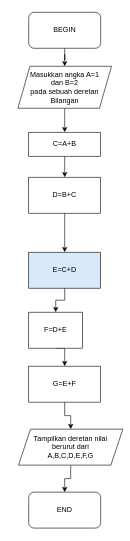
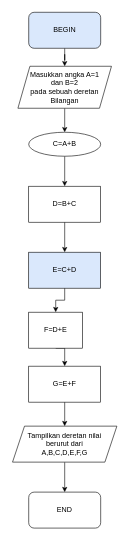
node "BEGIN": fillcolor #ffffff -> #dae8fc
node "C=A+B": shape rectangle -> ellipse
node "D=B+C": moved (65, 195) -> (65, 204)
node "Tampilkan deretan nilai berurut dari A,B,C,D,E,F,G": moved (71, 447) -> (65, 444)
